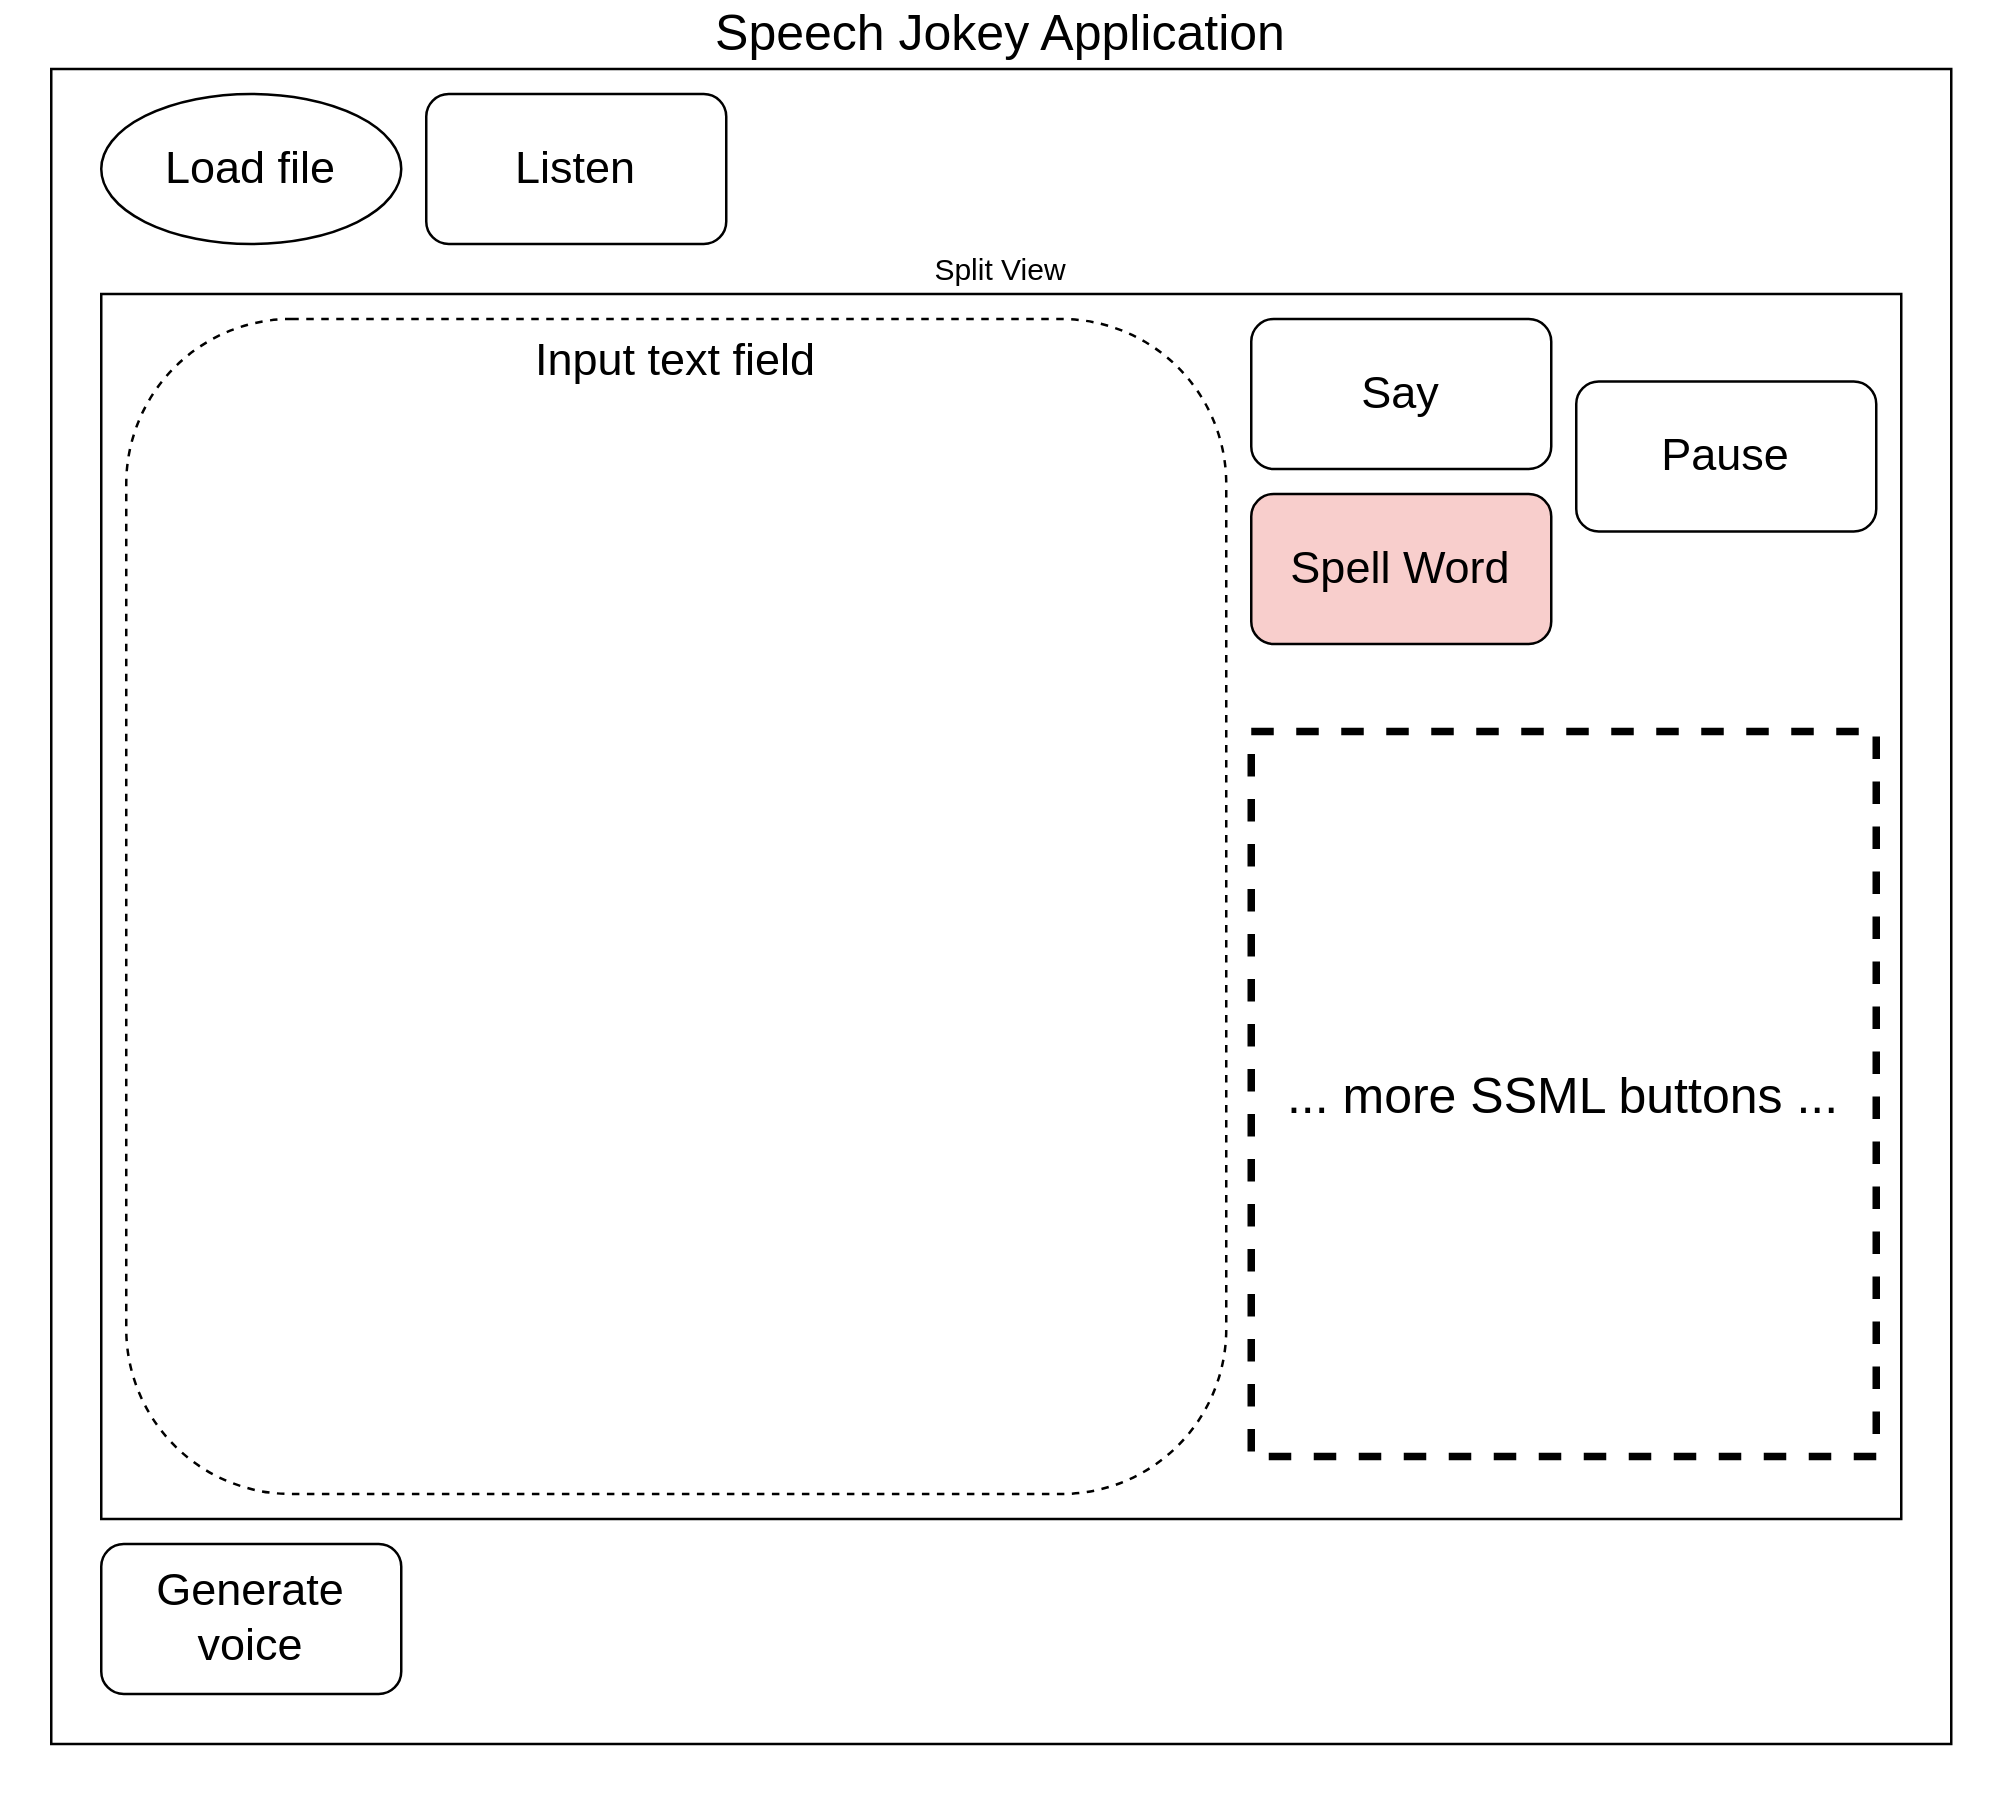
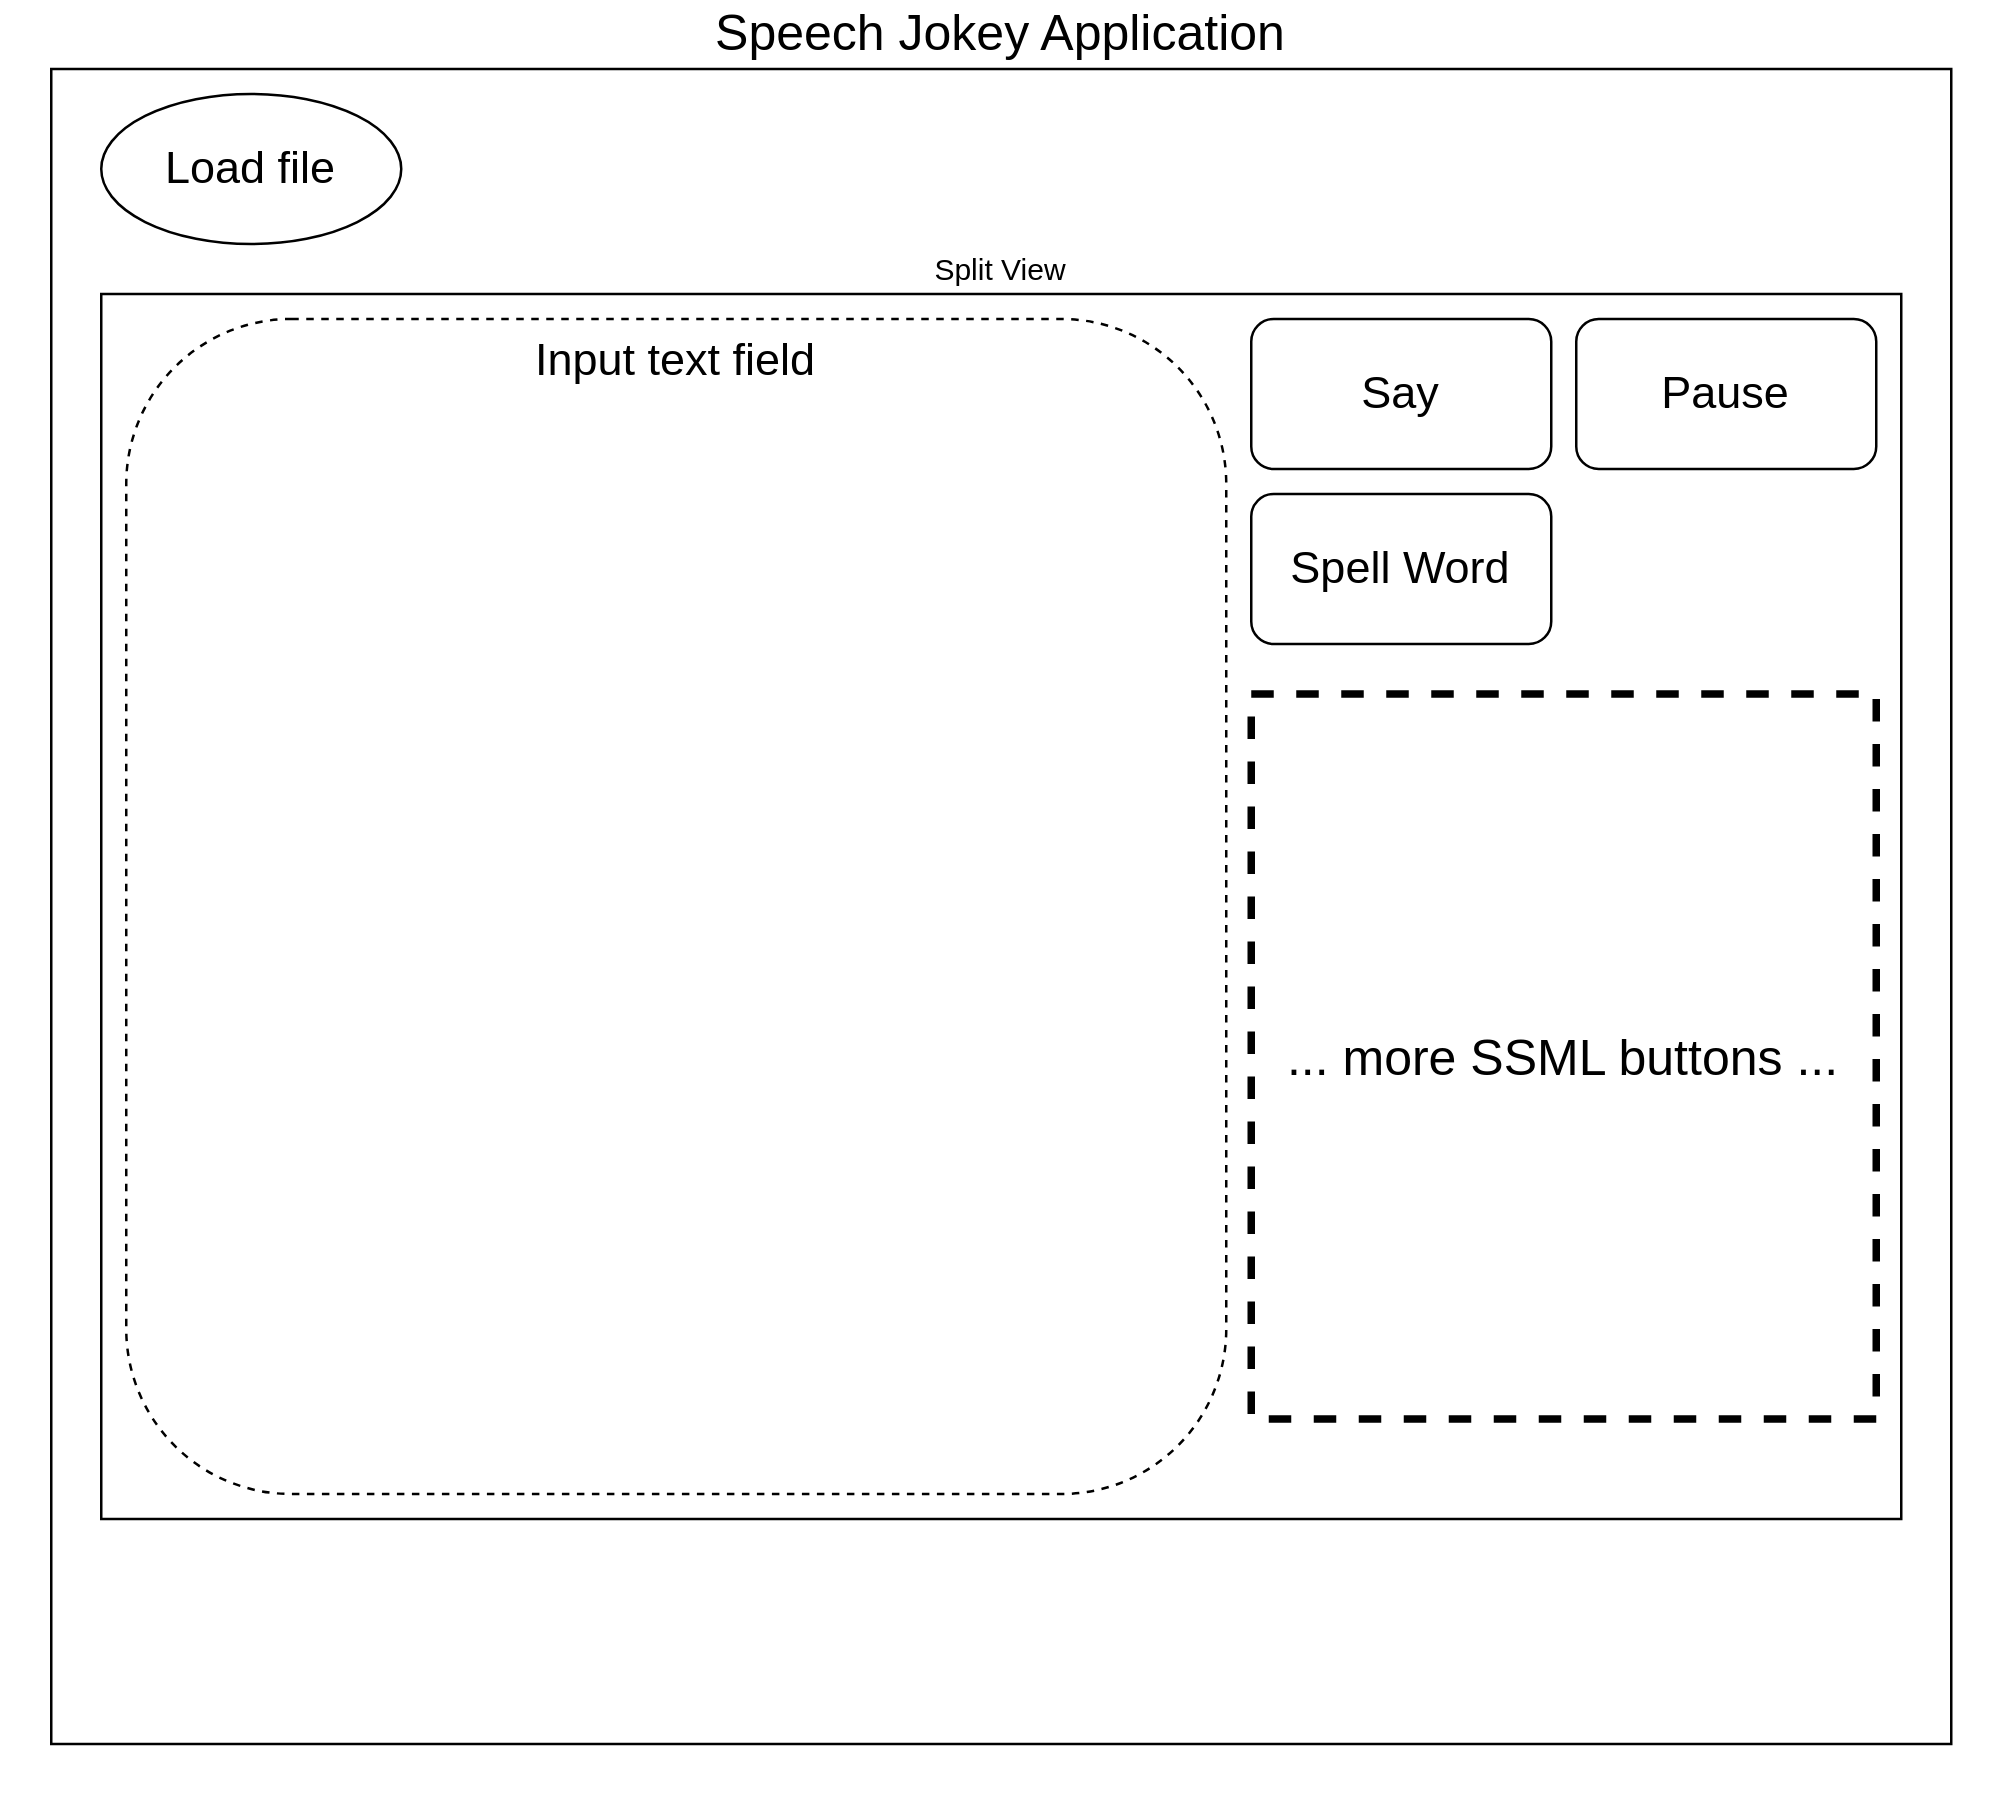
node "Listen": removed
node "Pause": moved (1726, 456) -> (1726, 394)
node "Spell Word": fillcolor #f8cecc -> #ffffff
node "... more SSML buttons ...": moved (1564, 1094) -> (1564, 1056)
node "Generate voice": removed
